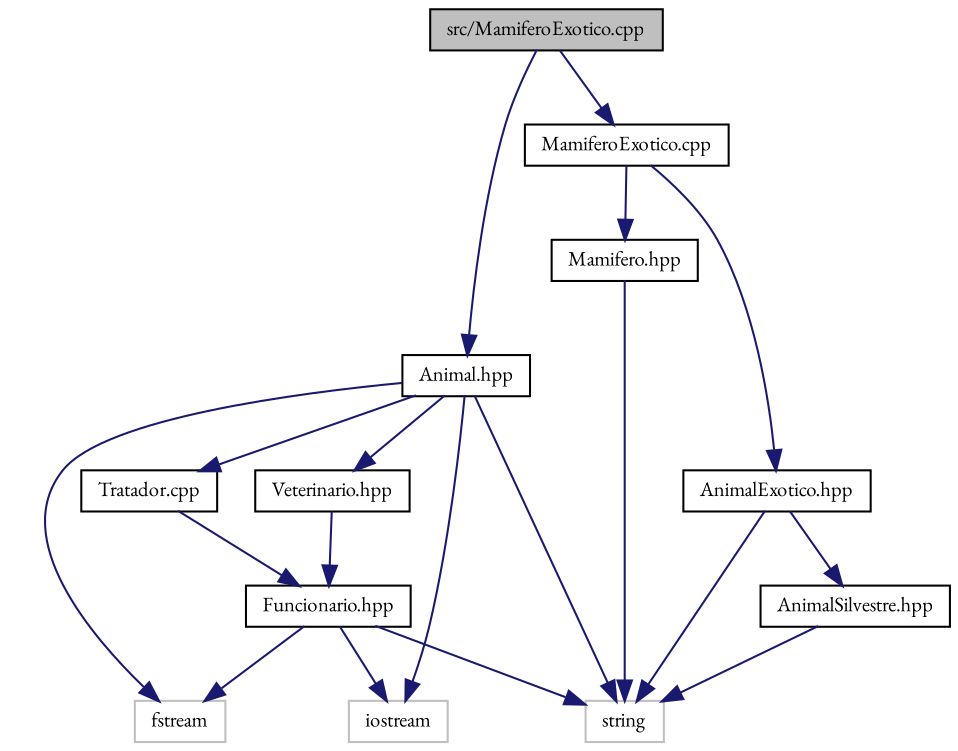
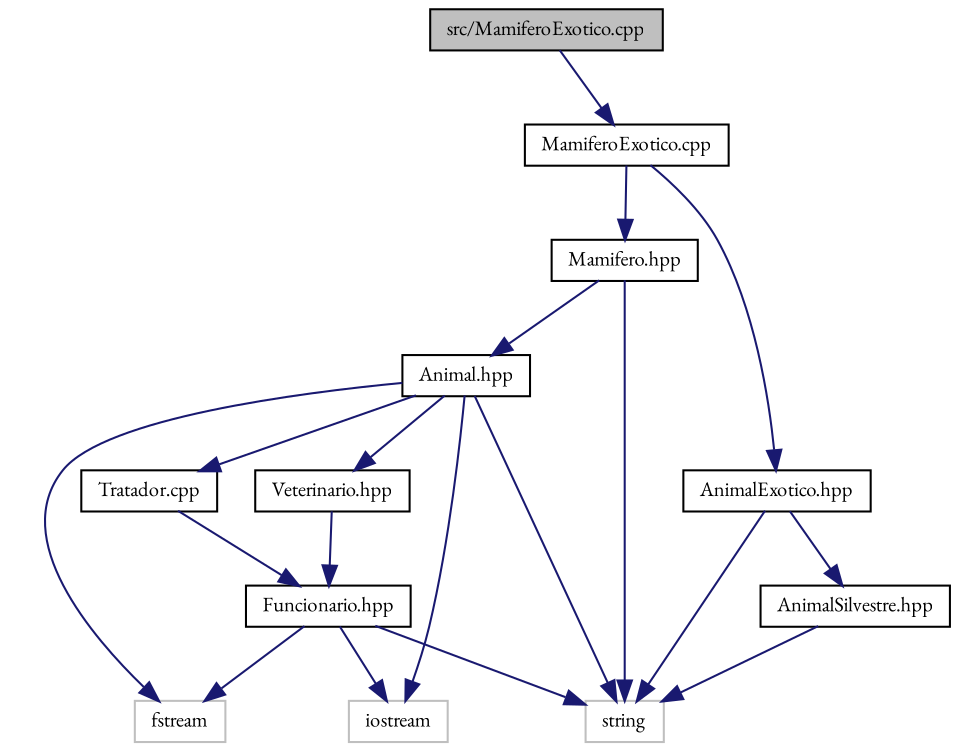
edge "src/MamiferoExotico.cpp" -> "Animal.hpp": now "Mamifero.hpp" -> "Animal.hpp"
